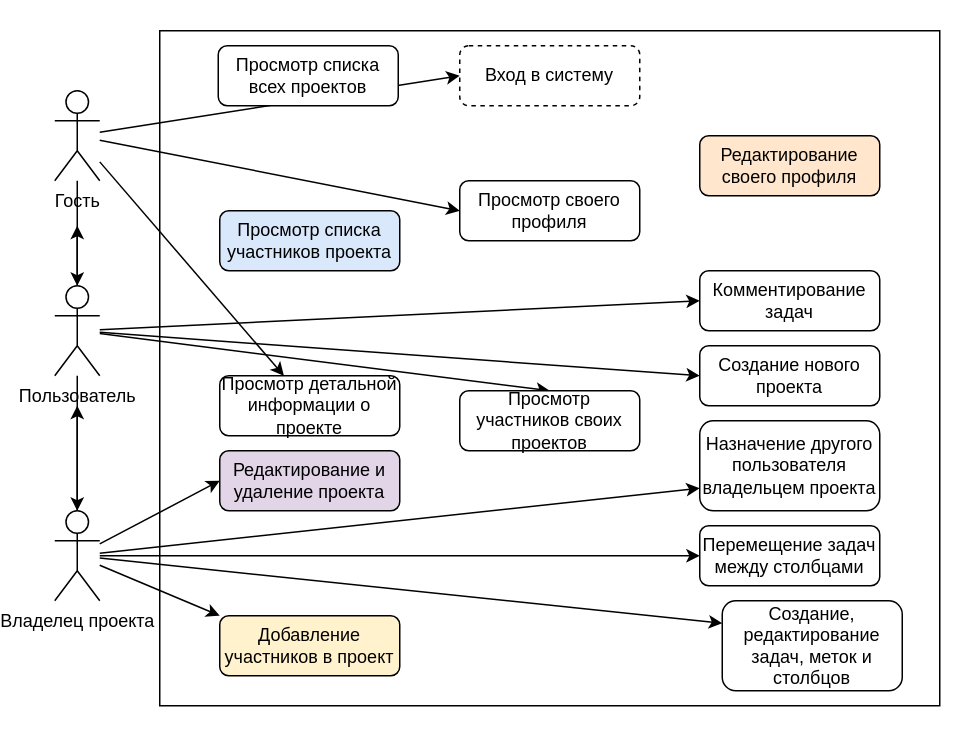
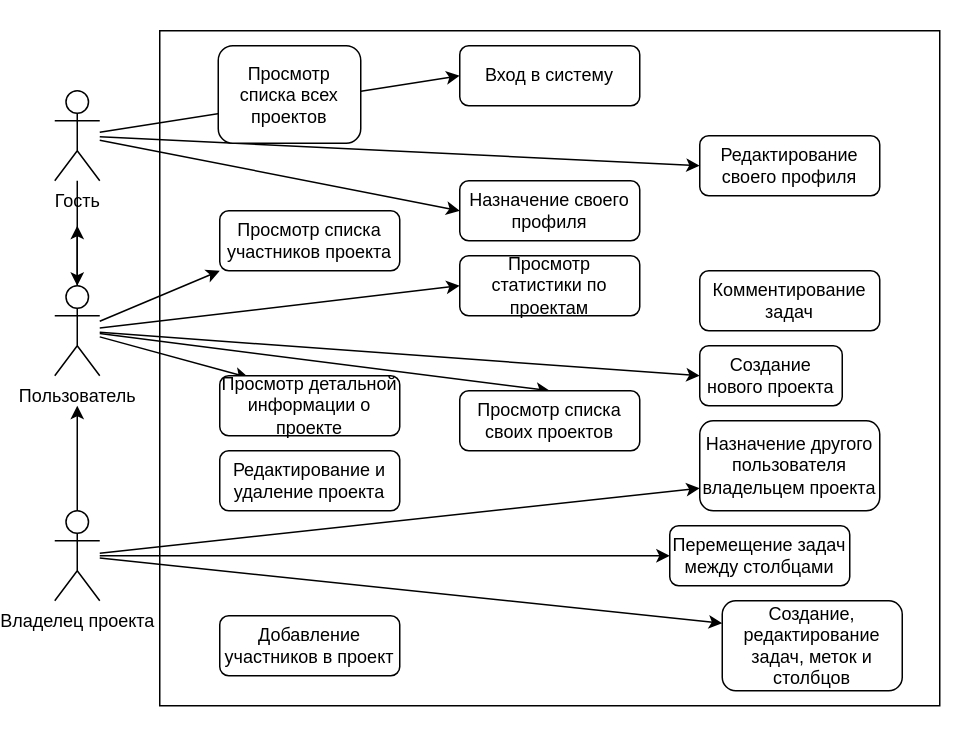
node "Просмотр списка всех проектов": size 180x60 -> 143x98
node "Вход в систему": style dashed -> solid
node "Редактирование своего профиля": fillcolor #ffe6cc -> #ffffff
node "Просмотр своего профиля": label "Просмотр своего профиля" -> "Назначение своего профиля"
node "Просмотр списка участников проекта": fillcolor #dae8fc -> #ffffff
edge "Гость" -> "Просмотр детальной информации о проекте": now "Гость" -> "Редактирование своего профиля"
node "Просмотр статистики по проектам": added
edge "Пользователь" -> "Просмотр списка участников проекта": added
edge "Пользователь" -> "Просмотр статистики по проектам": added
edge "Пользователь" -> "Комментирование задач": removed
node "Создание нового проекта": size 180x60 -> 143x60
edge "Пользователь" -> "Владелец проекта": now "Пользователь" -> "Просмотр детальной информации о проекте"
node "Просмотр участников своих проектов": label "Просмотр участников своих проектов" -> "Просмотр списка своих проектов"
node "Редактирование и удаление проекта": fillcolor #e1d5e7 -> #ffffff
edge "Владелец проекта" -> "Редактирование и удаление проекта": removed
node "Перемещение задач между столбцами": moved (790, 556) -> (760, 556)
edge "Владелец проекта" -> "Добавление участников в проект": removed
node "Добавление участников в проект": fillcolor #fff2cc -> #ffffff
